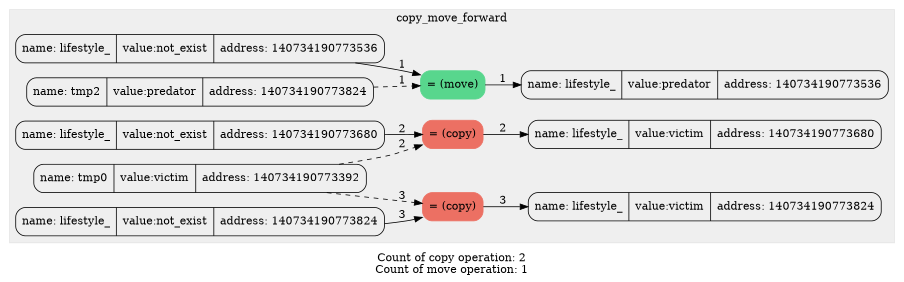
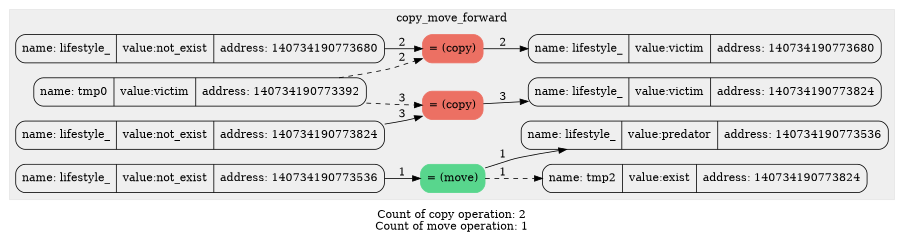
edge "name: tmp2" -> "= (move)": reversed
node "name: tmp2": text "value:predator" -> "value:exist"
